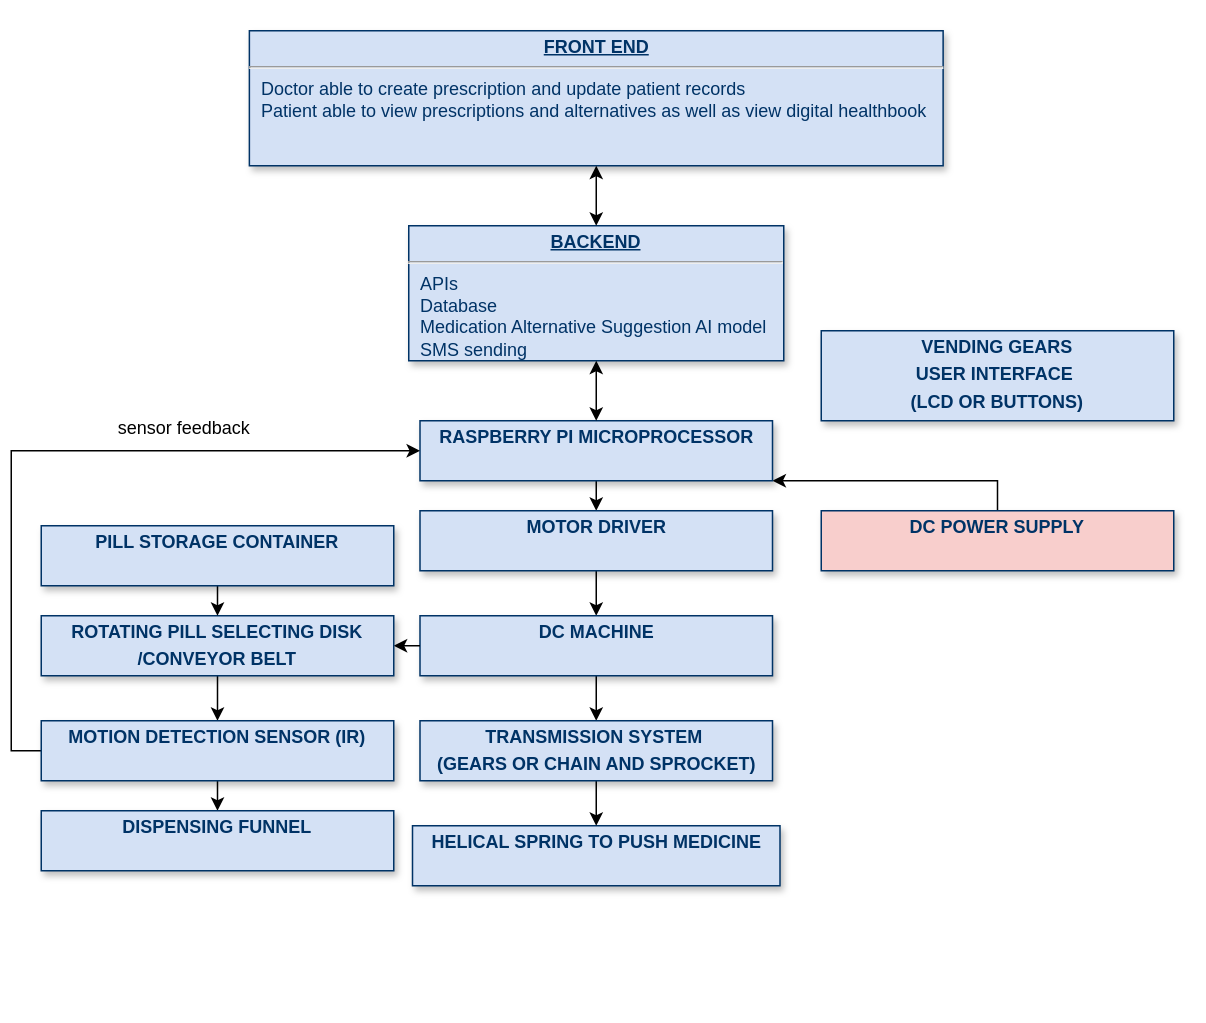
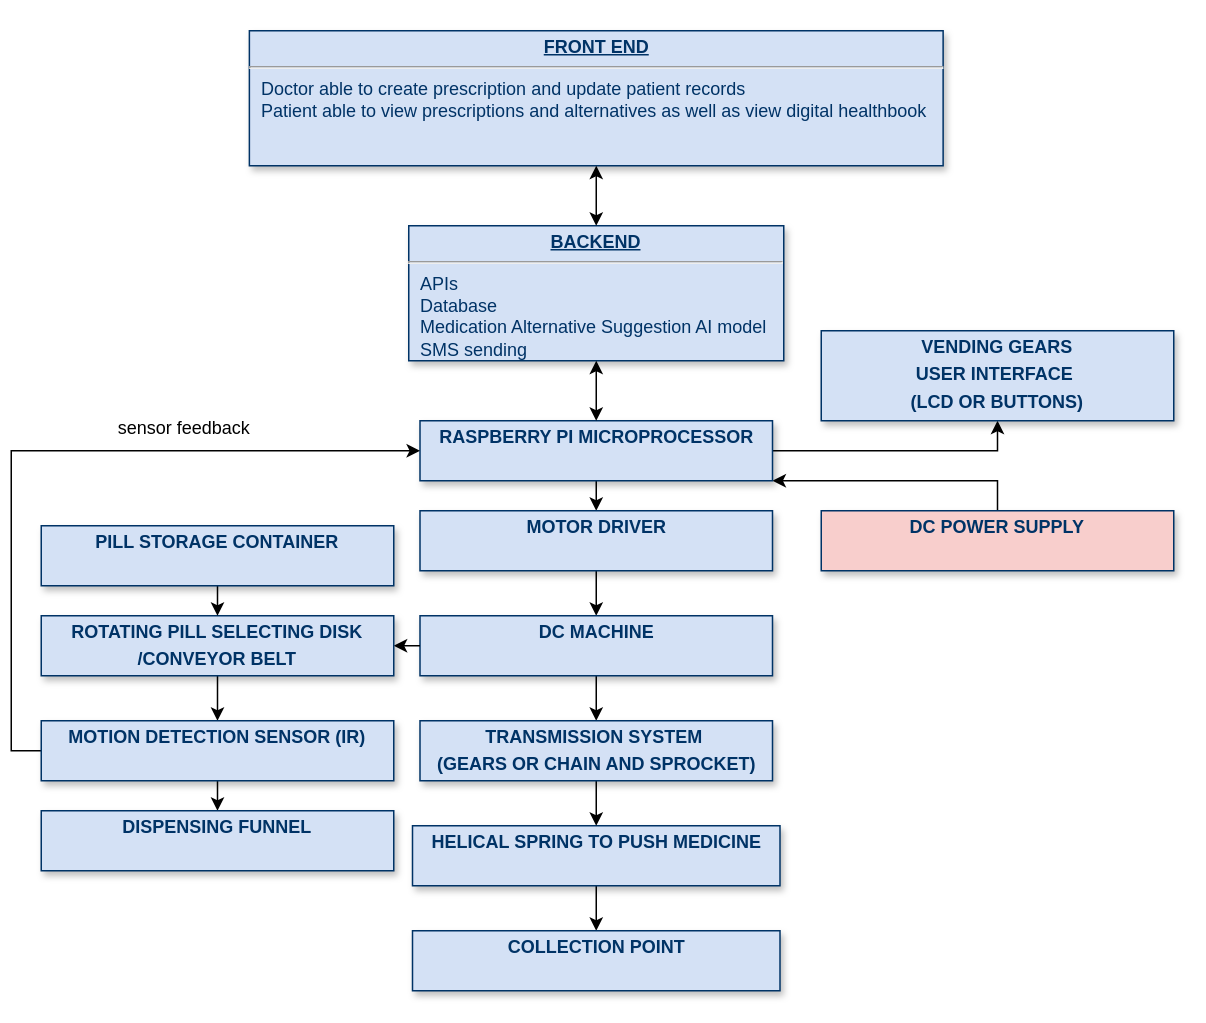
edge "RASPBERRY PI MICROPROCESSOR" -> "VENDING GEARS USER INTERFACE (LCD OR BUTTONS)": added
edge "HELICAL SPRING TO PUSH MEDICINE" -> "COLLECTION POINT": added
node "COLLECTION POINT": added
